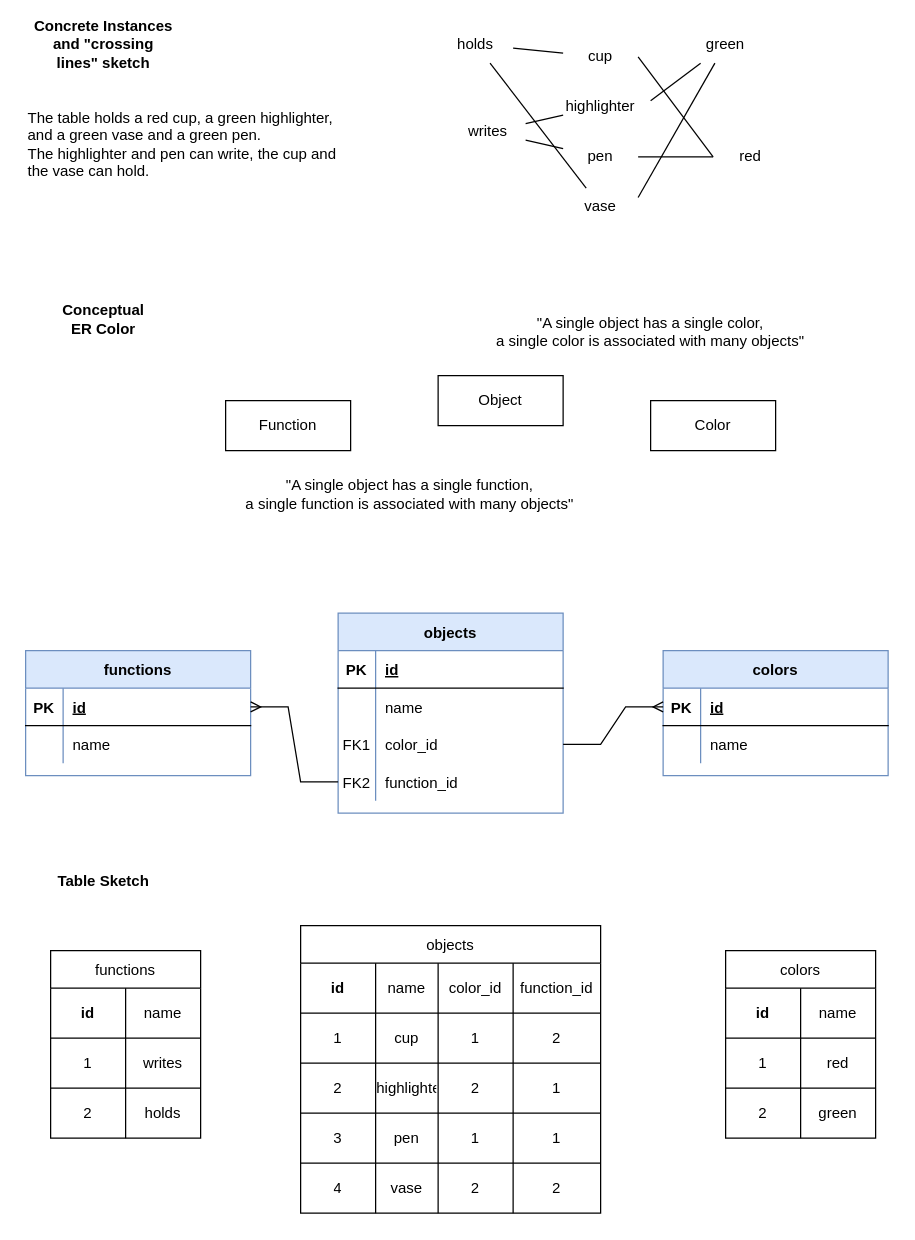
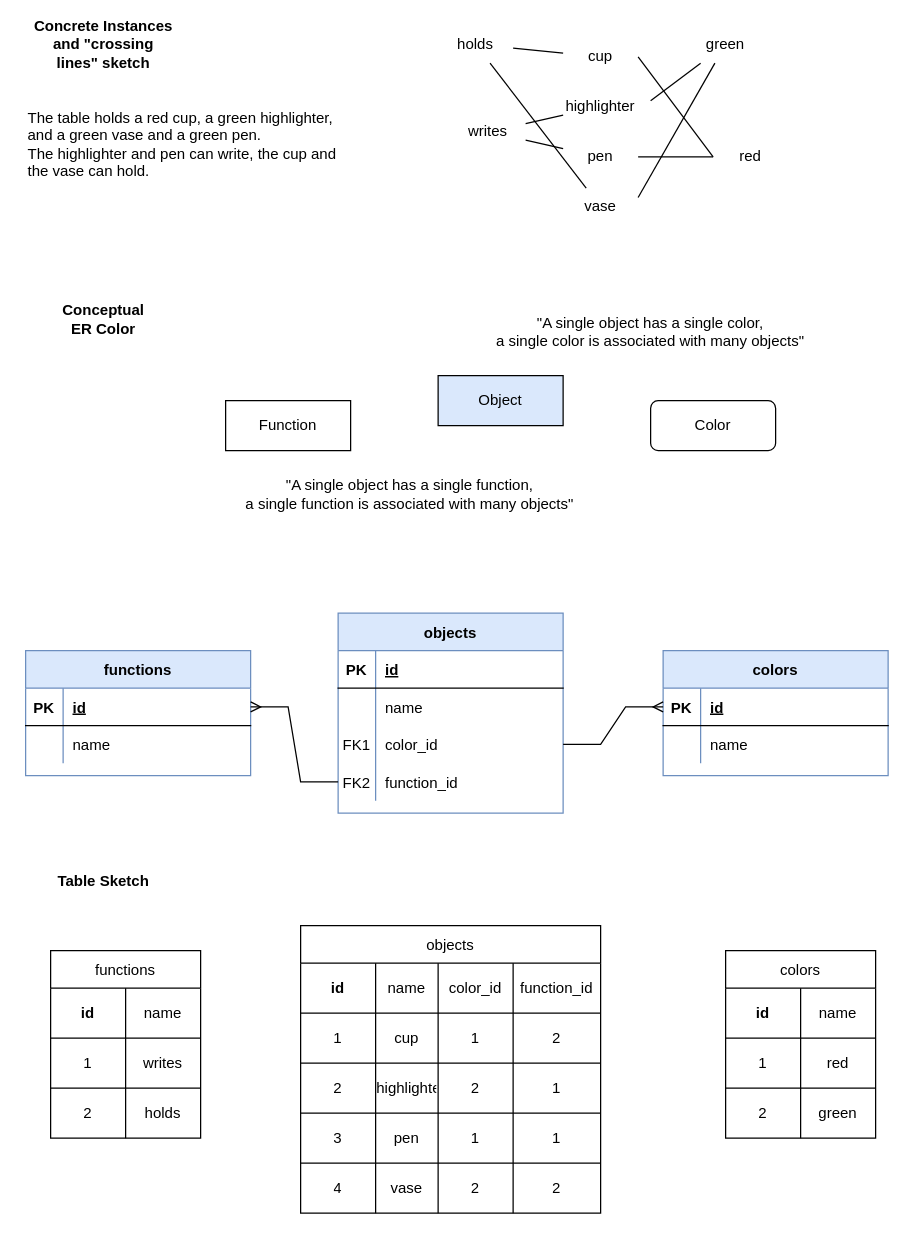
node "Object": fillcolor #ffffff -> #dae8fc
node "Color": shape rectangle -> rounded rectangle
